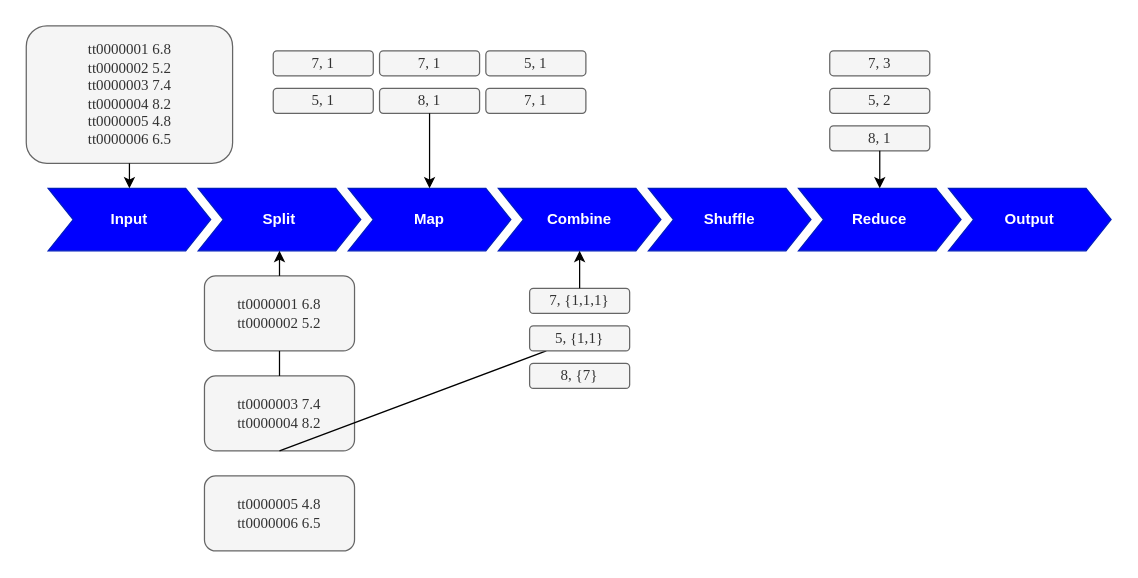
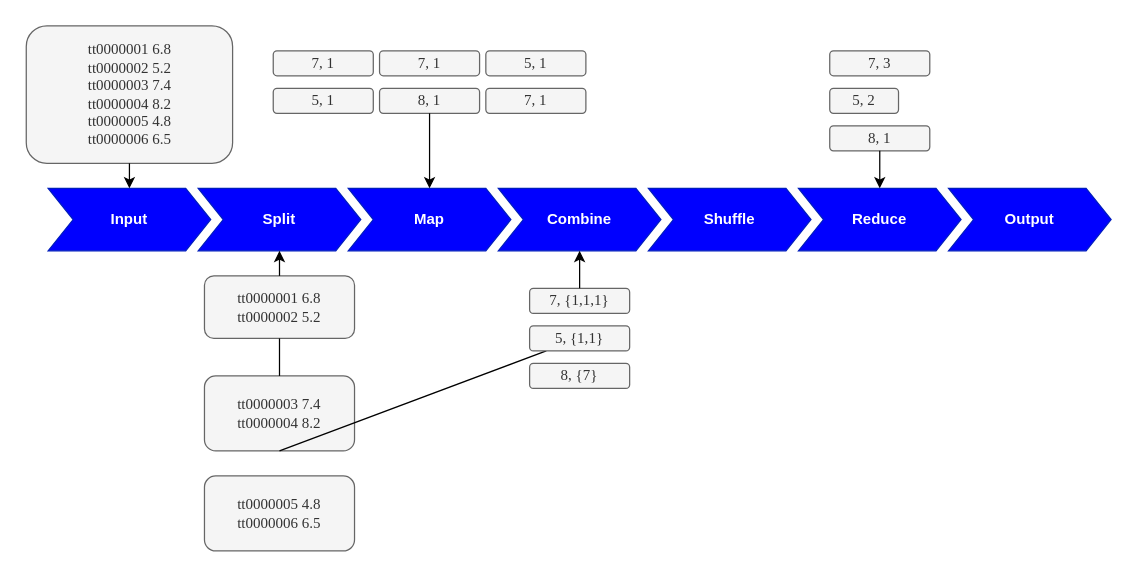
node "5, 2": size 100x25 -> 69x25
node "tt0000001 6.8 tt0000002 5.2": size 150x75 -> 150x63
